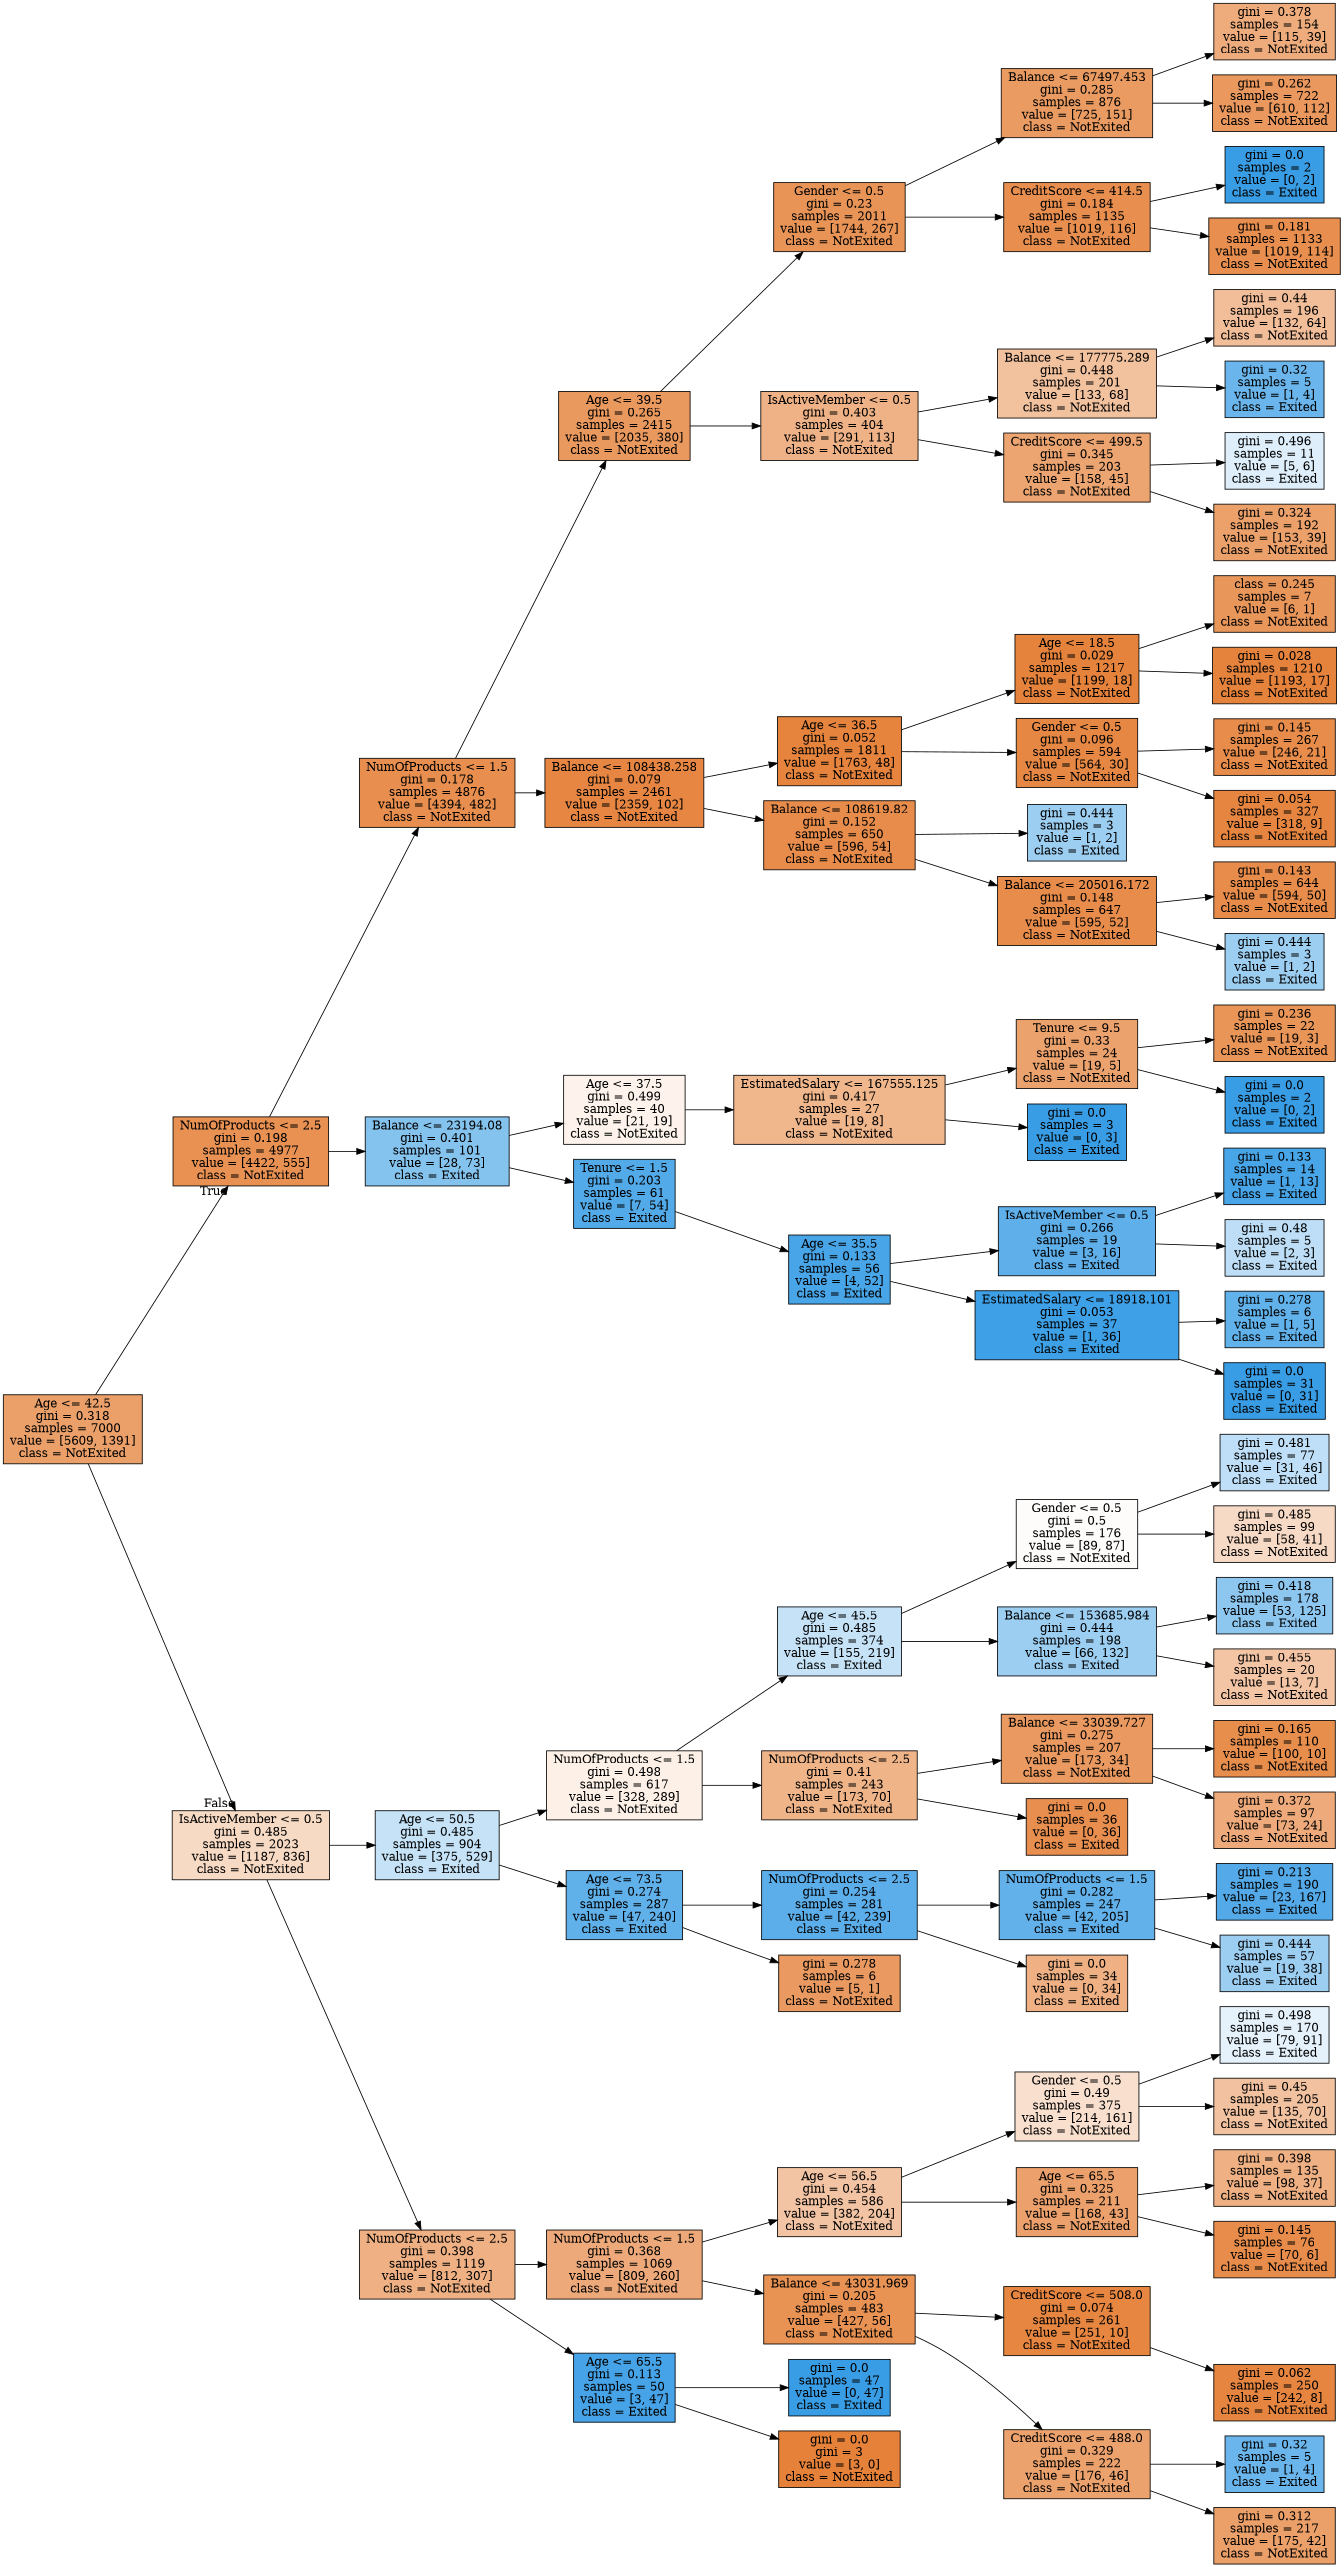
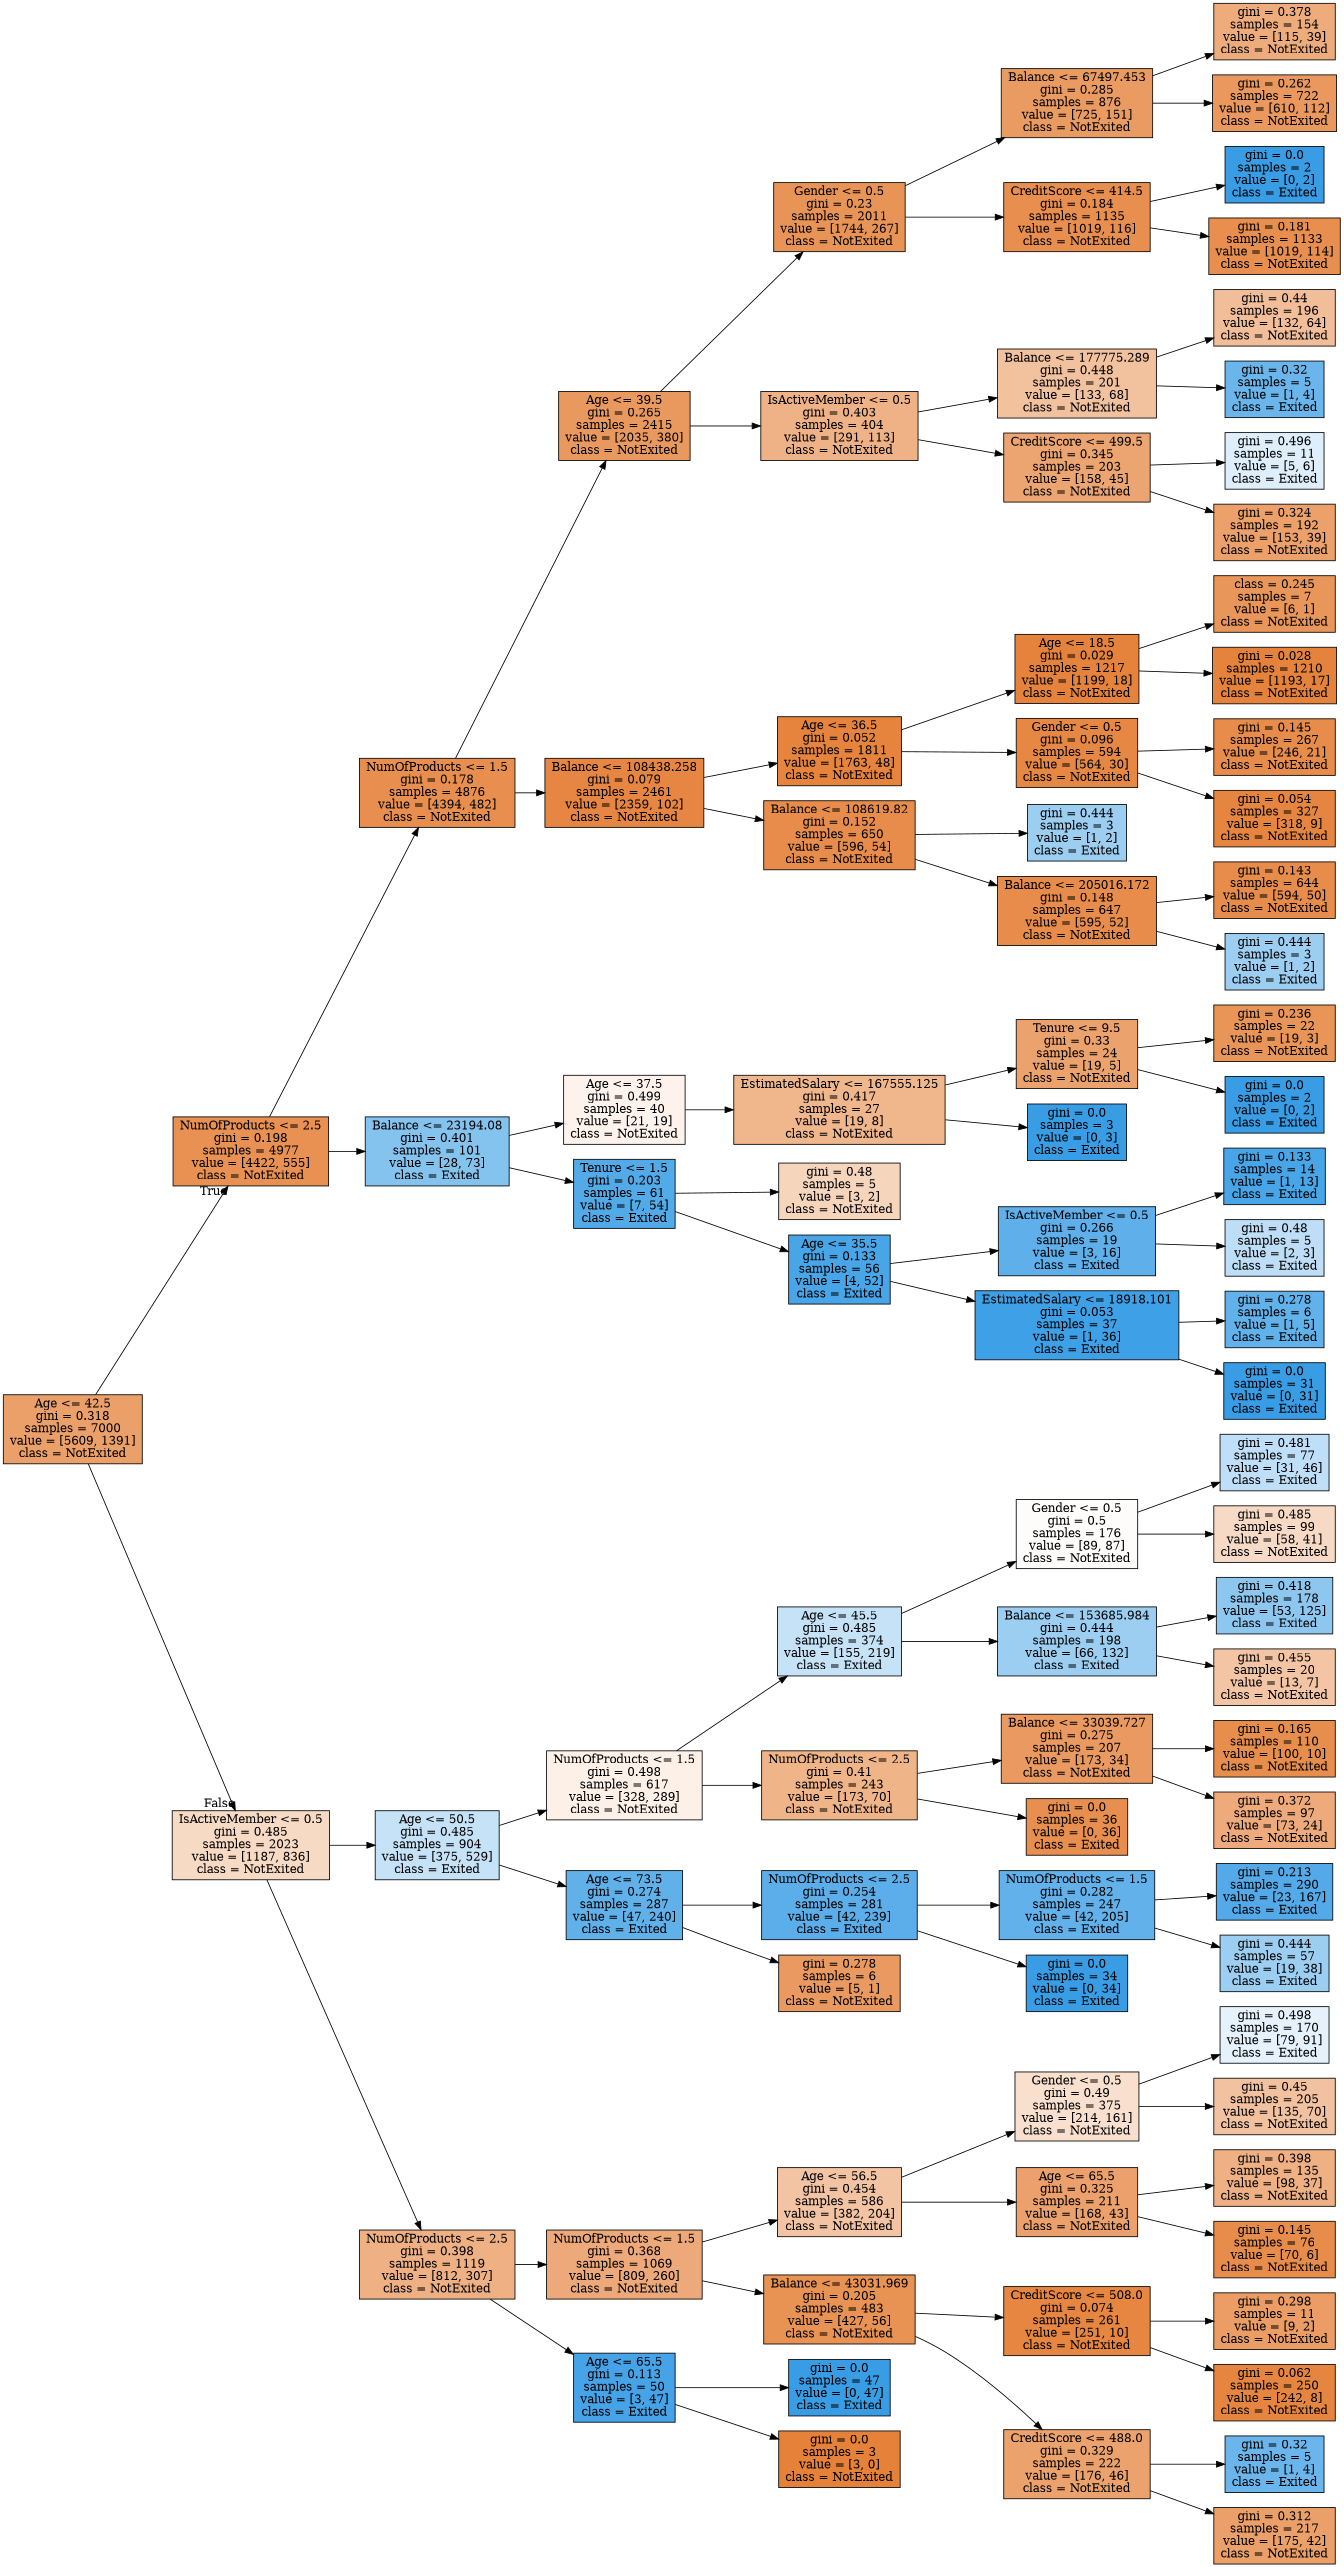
node "gini = 0.48 samples = 5 value = [3, 2] class = NotExited": added
node "gini = 0.213 samples = 190 value = [23, 167] class = Exited": label "gini = 0.213 samples = 190 value = [23, 167] class = Exited" -> "gini = 0.213 samples = 290 value = [23, 167] class = Exited"
node "gini = 0.0 samples = 34 value = [0, 34] class = Exited": fillcolor #efb184 -> #399de5
node "gini = 0.298 samples = 11 value = [9, 2] class = NotExited": added
node "gini = 0.0 gini = 3 value = [3, 0] class = NotExited": label "gini = 0.0 gini = 3 value = [3, 0] class = NotExited" -> "gini = 0.0 samples = 3 value = [3, 0] class = NotExited"
